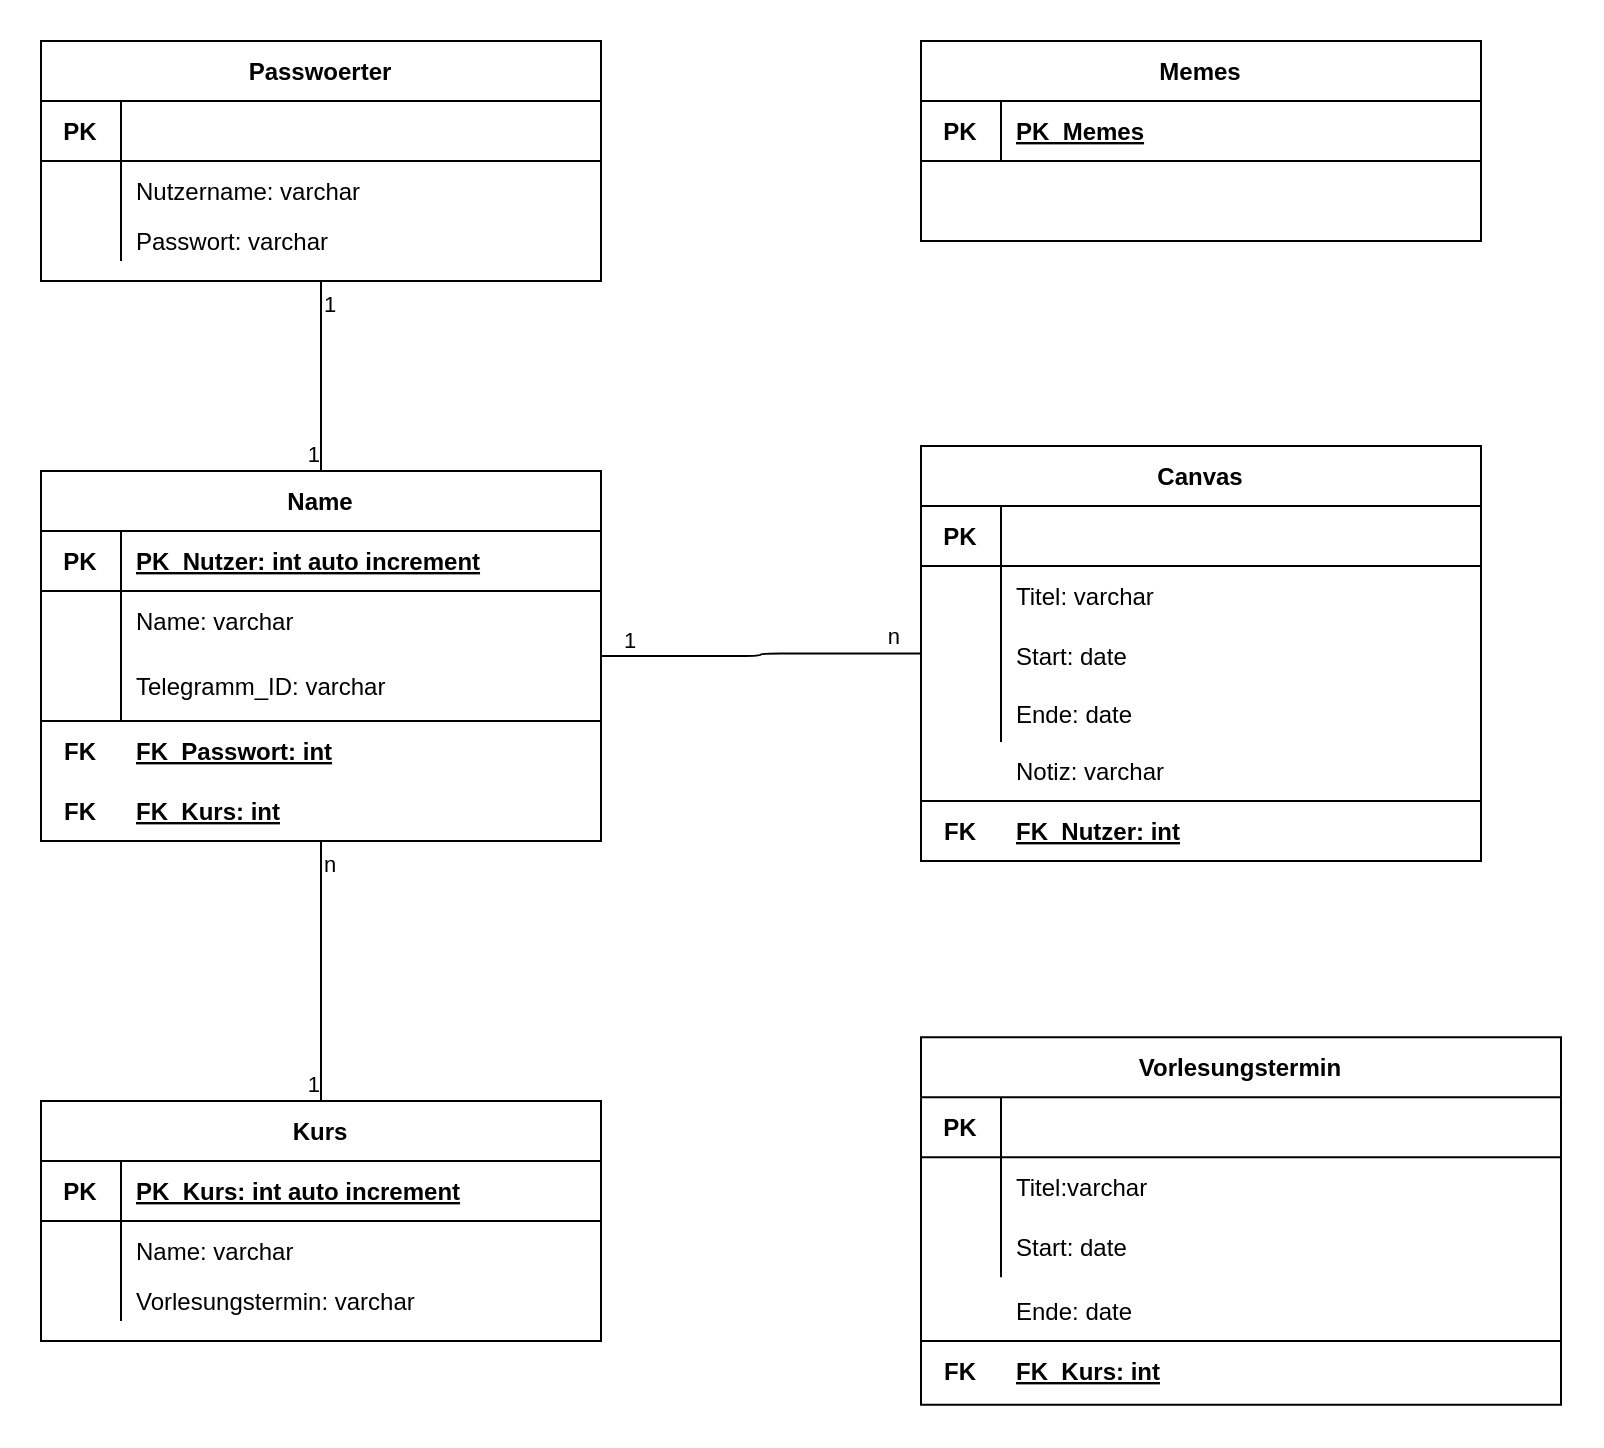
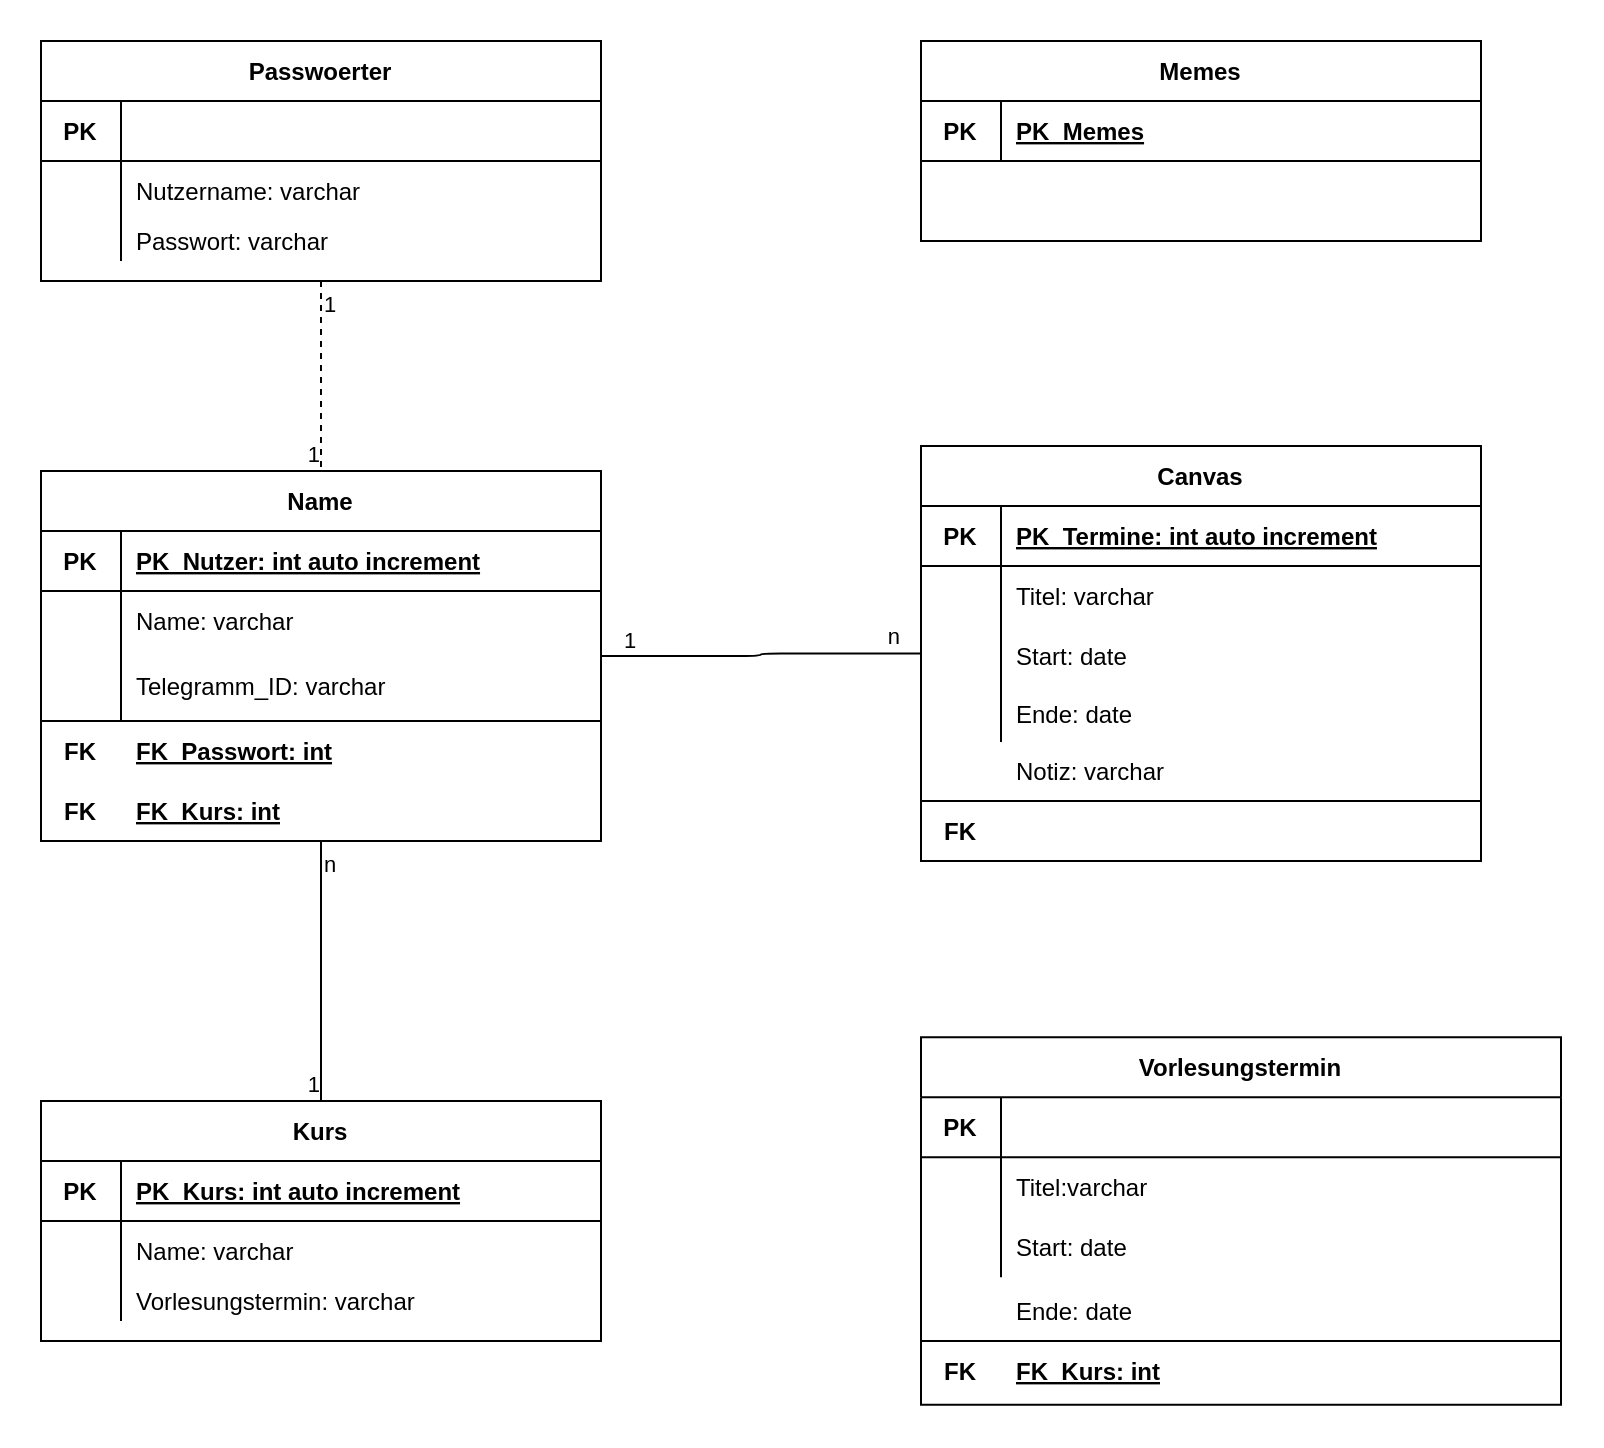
edge "Passwoerter" -- "Name": style solid -> dashed
node "PK_Termine: int auto increment": added
node "FK_Nutzer: int": removed
